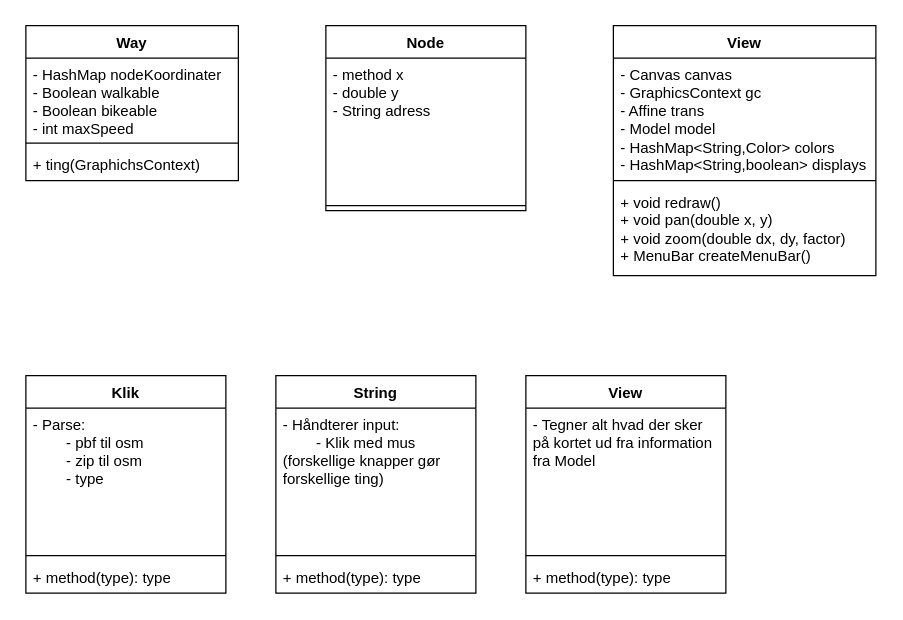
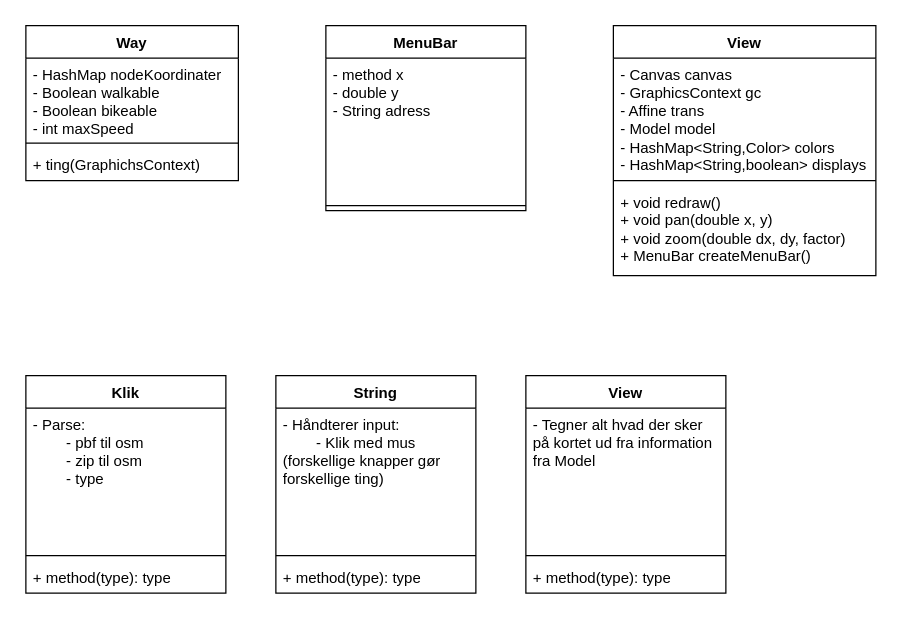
node "Node": label "Node" -> "MenuBar"
